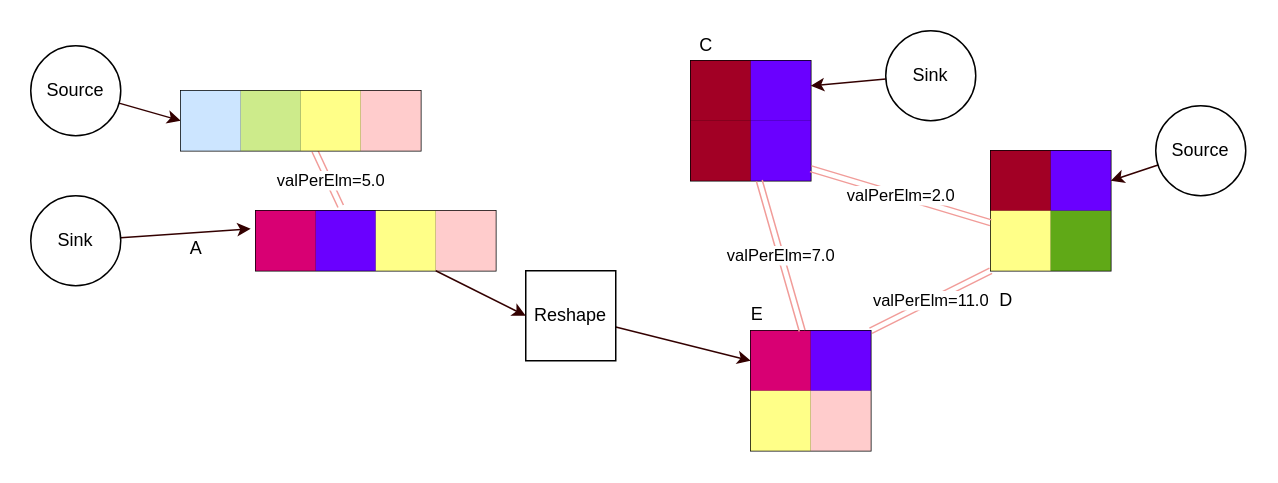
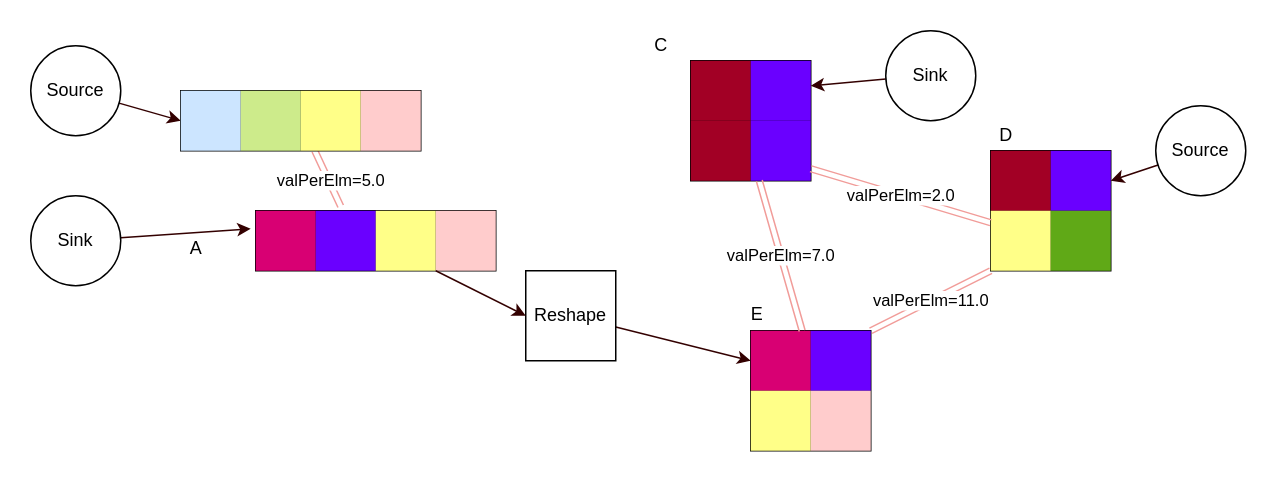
node "C": moved (706, 46) -> (661, 46)
node "D": moved (1006, 301) -> (1006, 136)
